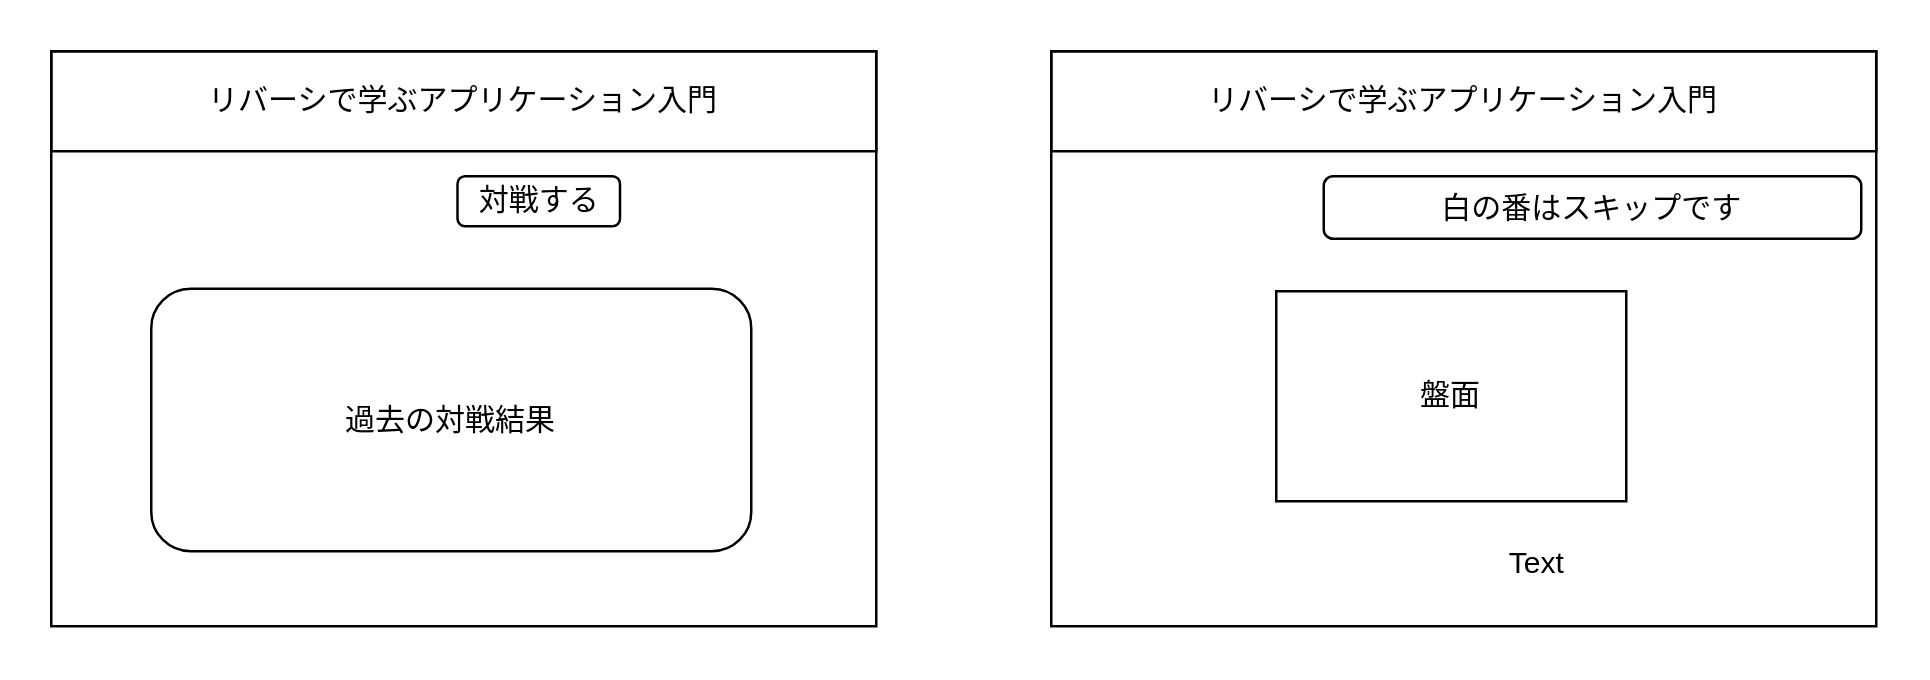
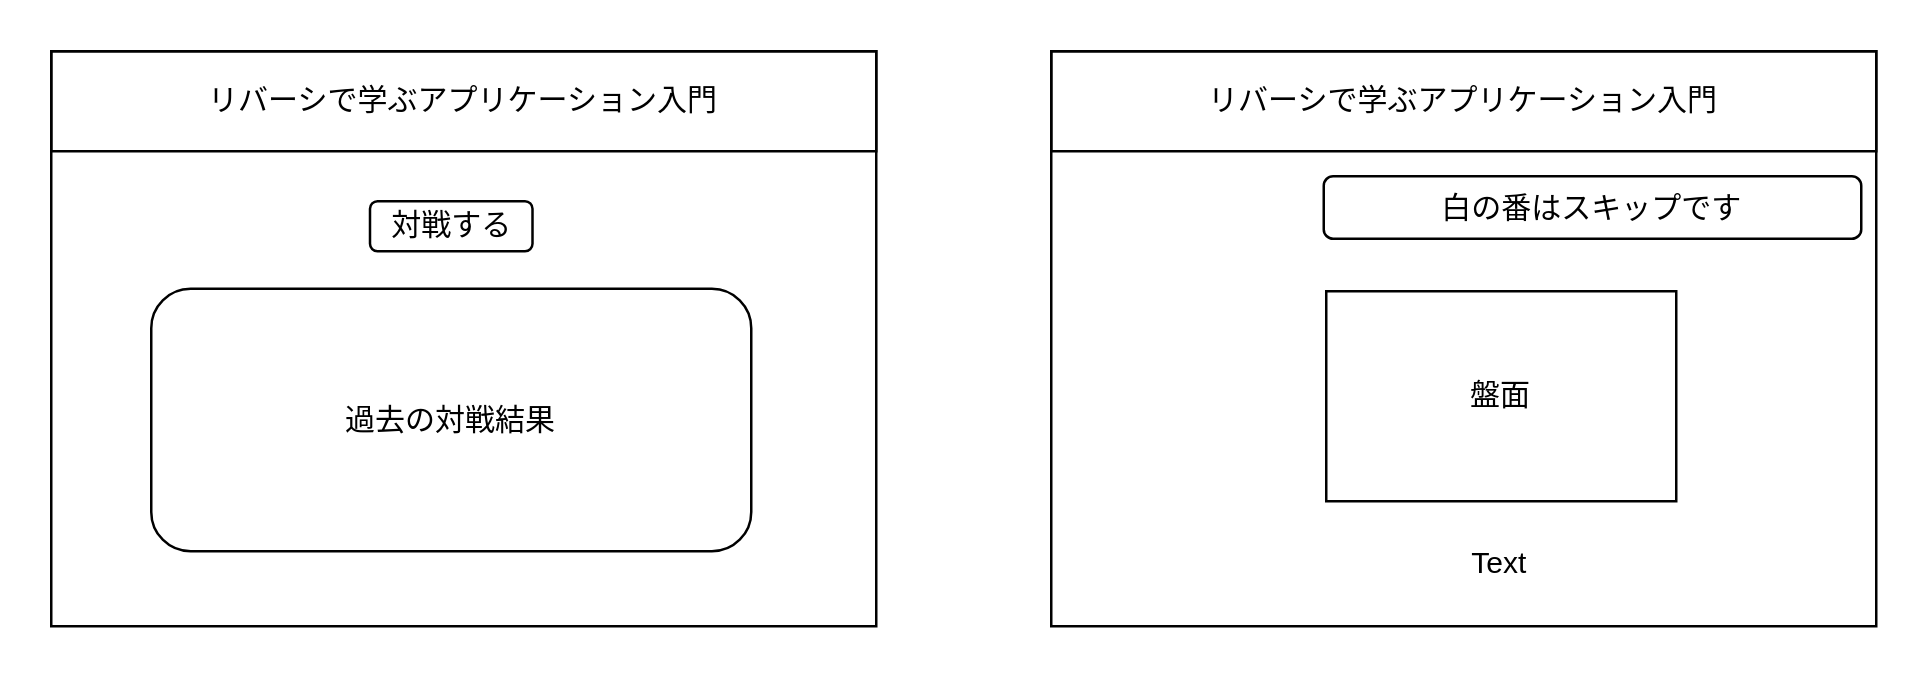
node "対戦する": moved (539, 201) -> (451, 226)
node "盤面": moved (1451, 396) -> (1501, 396)
node "Text": moved (1538, 564) -> (1500, 564)
